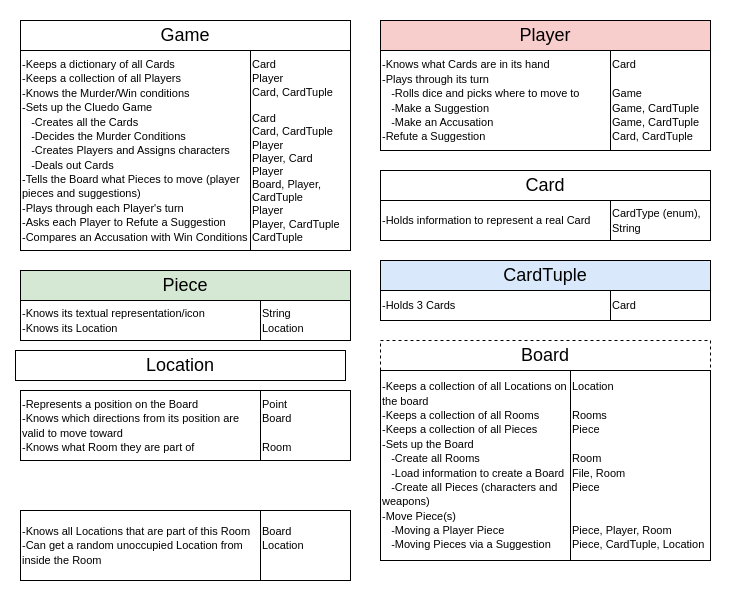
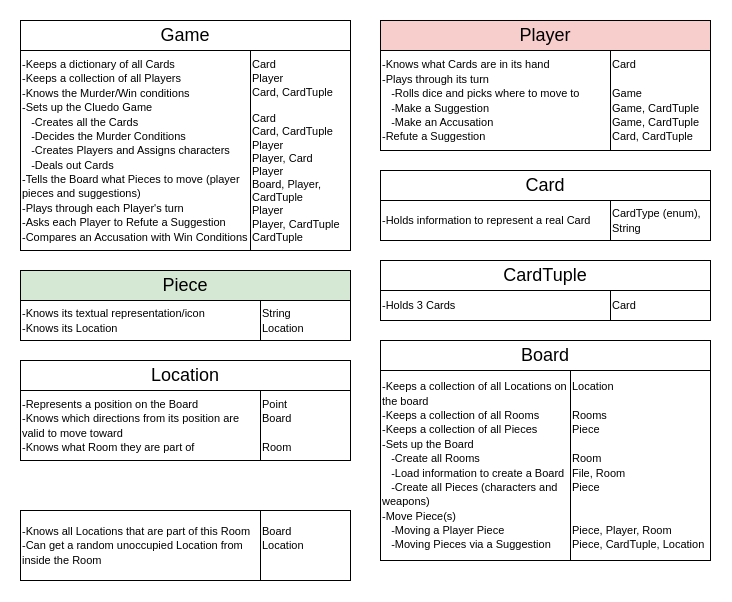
node "CardTuple": fillcolor #dae8fc -> #ffffff
node "Board": style dashed -> solid
node "Location": moved (181, 366) -> (186, 376)
